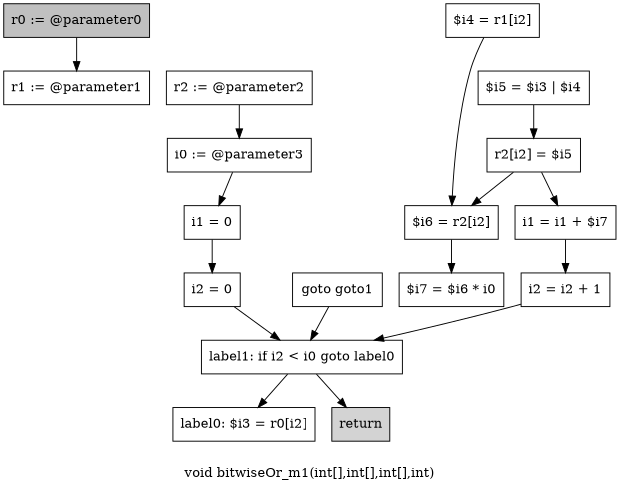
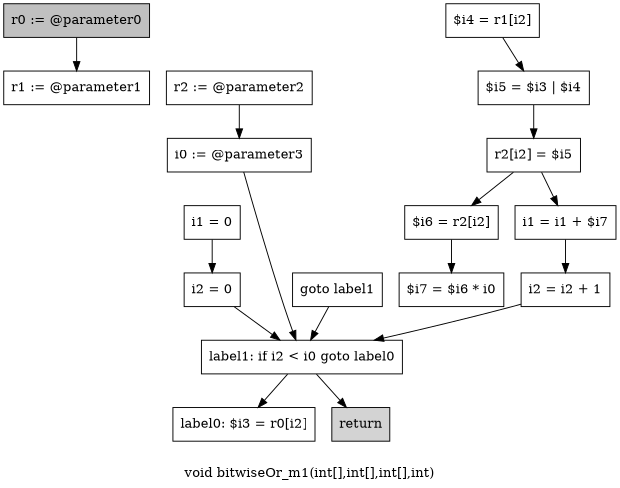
edge "$i4 = r1[i2]" -> "$i6 = r2[i2]": now "$i4 = r1[i2]" -> "$i5 = $i3 | $i4"
edge "i0 := @parameter3" -> "i1 = 0": now "i0 := @parameter3" -> "label1: if i2 < i0 goto label0"
node "goto goto1": label "goto goto1" -> "goto label1"
